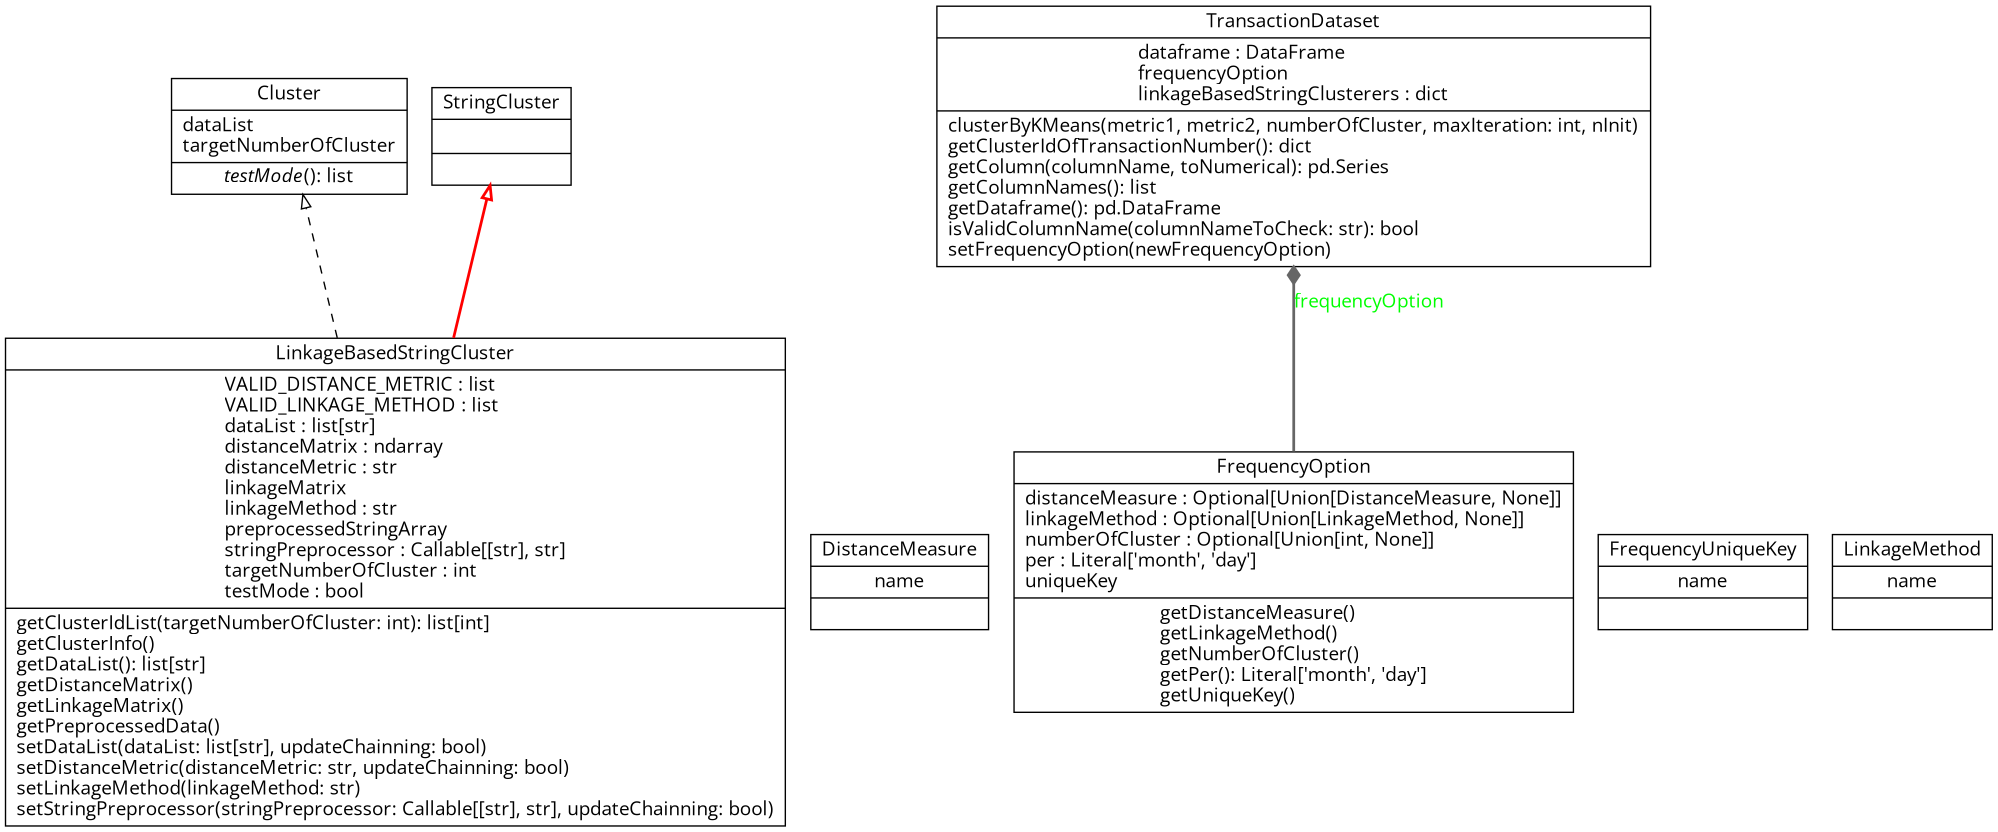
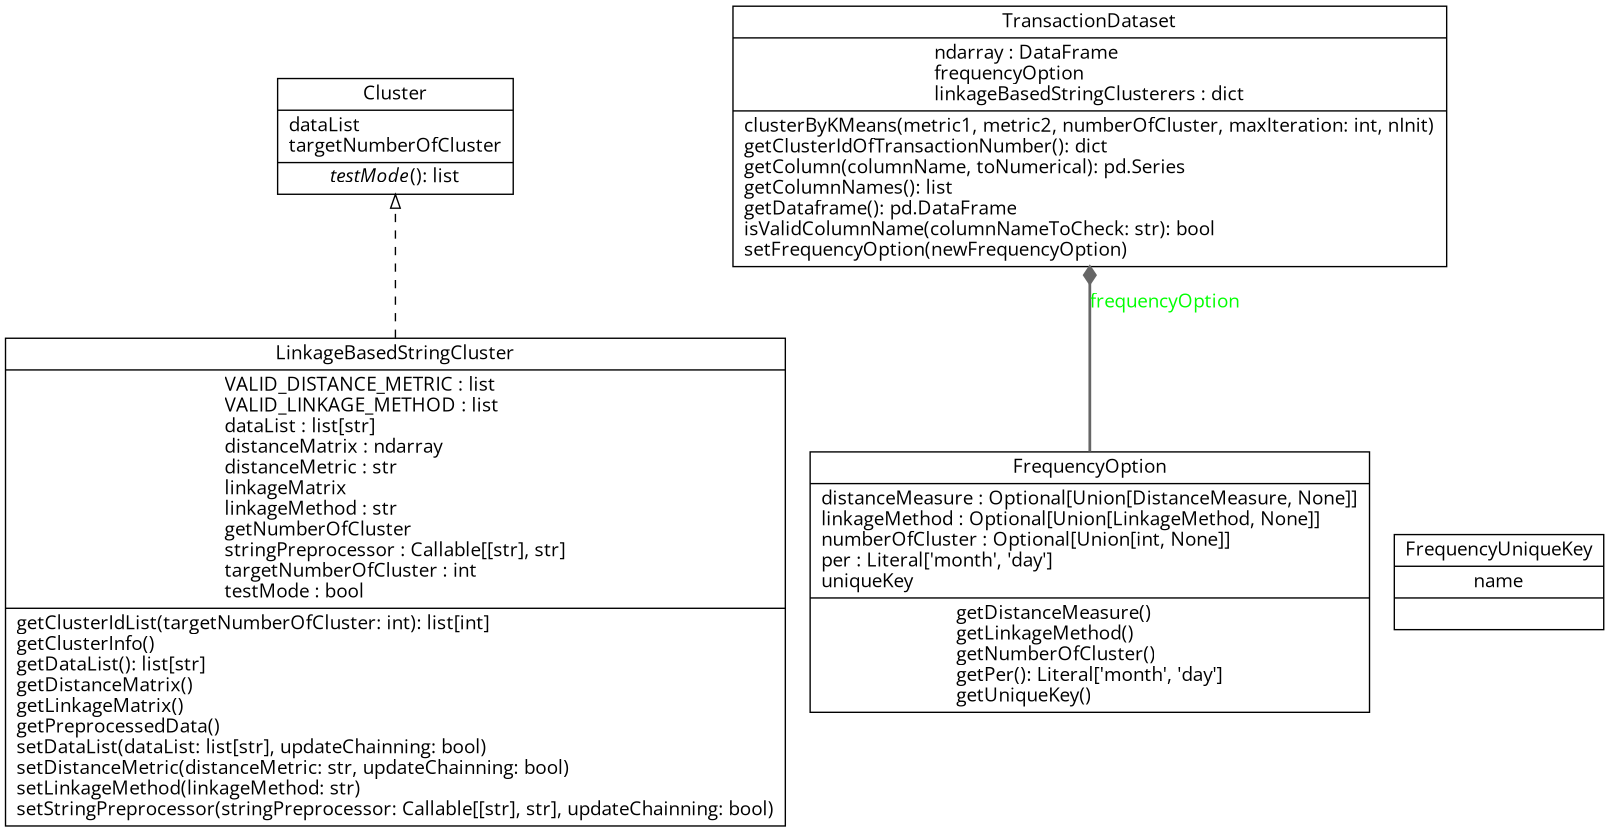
node "TransactionDataset": text "dataframe : DataFrame" -> "ndarray : DataFrame"
node "StringCluster": removed
node "LinkageBasedStringCluster": text "preprocessedStringArray" -> "getNumberOfCluster"
node "DistanceMeasure": removed
node "LinkageMethod": removed
